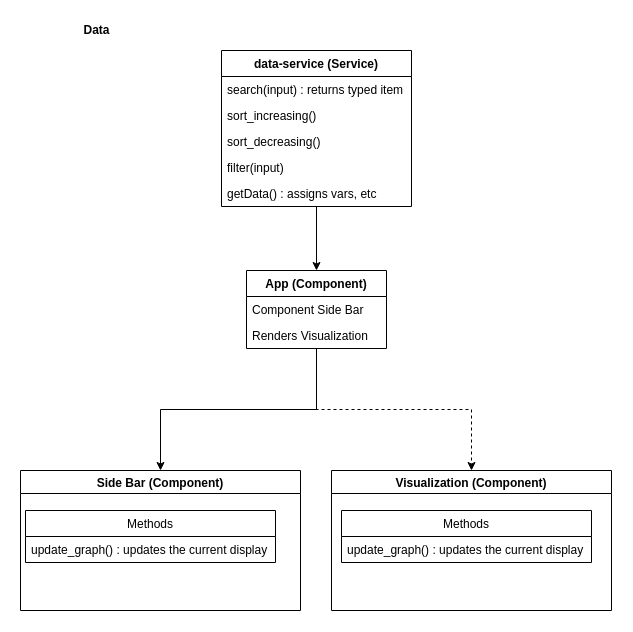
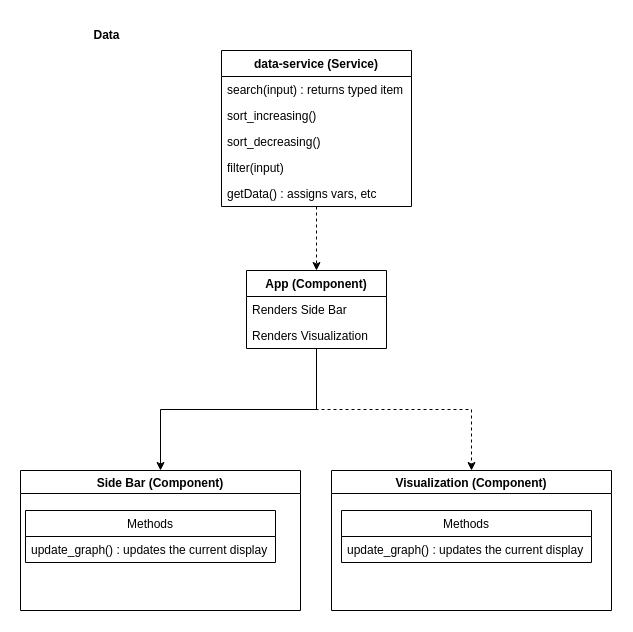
node "Data": moved (97, 31) -> (107, 36)
edge "data-service (Service)" -> "App (Component)": style solid -> dashed
node "Component Side Bar": label "Component Side Bar" -> "Renders Side Bar"
